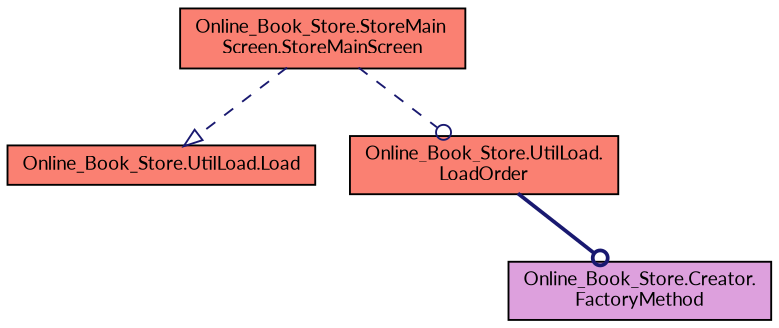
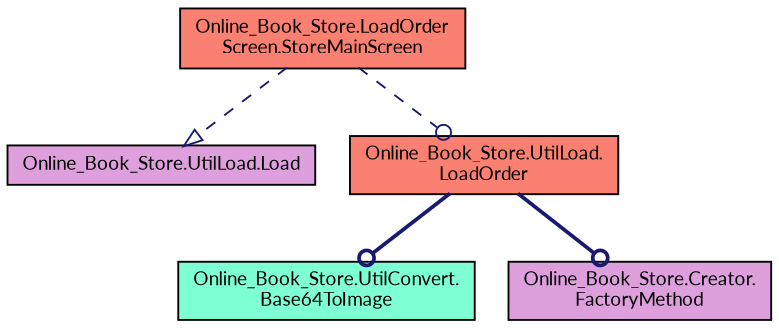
node "Online_Book_Store.StoreMain Screen.StoreMainScreen": label "Online_Book_Store.StoreMain Screen.StoreMainScreen" -> "Online_Book_Store.LoadOrder Screen.StoreMainScreen"
node "Online_Book_Store.UtilLoad.Load": fillcolor salmon -> plum
node "Online_Book_Store.UtilConvert. Base64ToImage": added
